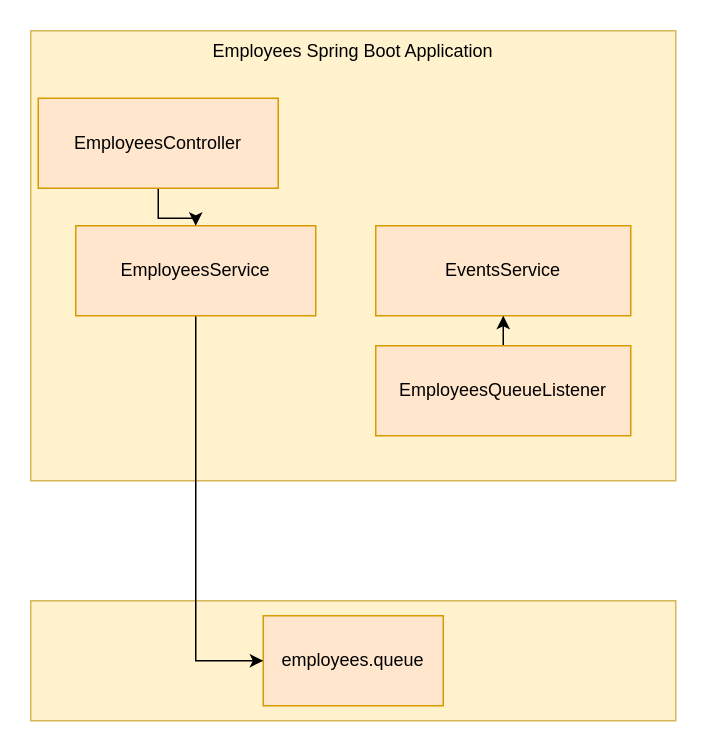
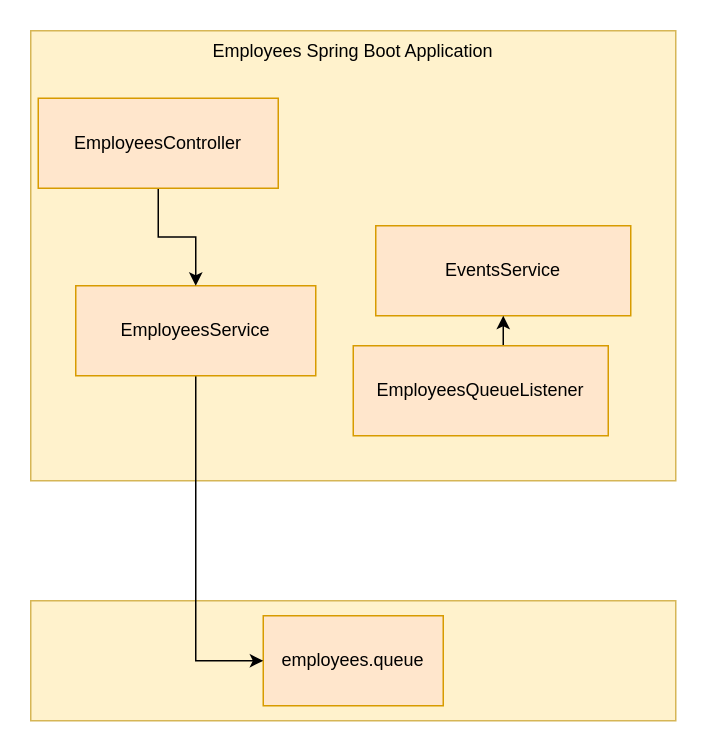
node "EmployeesService": moved (196, 271) -> (196, 331)
node "EmployeesQueueListener": moved (503, 391) -> (481, 391)
